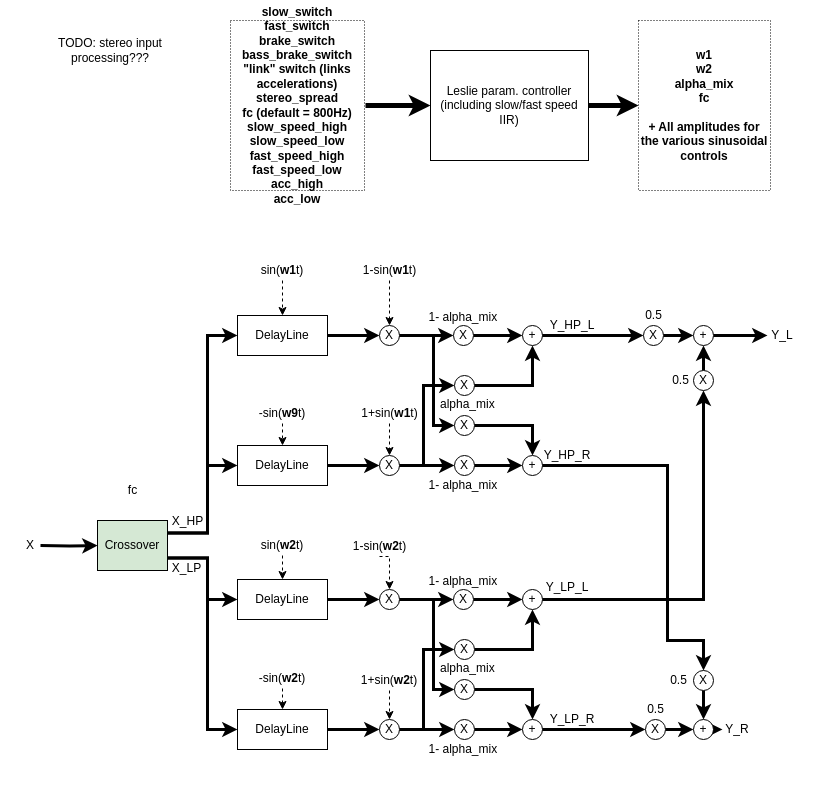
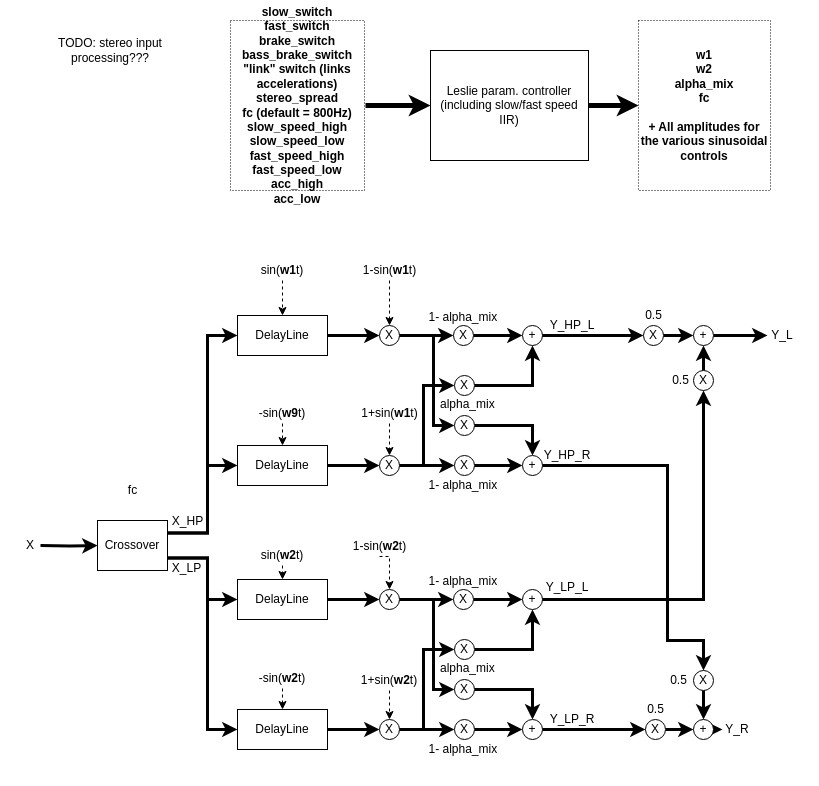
node "Crossover": fillcolor #d5e8d4 -> #ffffff
node "sin(w2t)": moved (283, 546) -> (283, 556)
